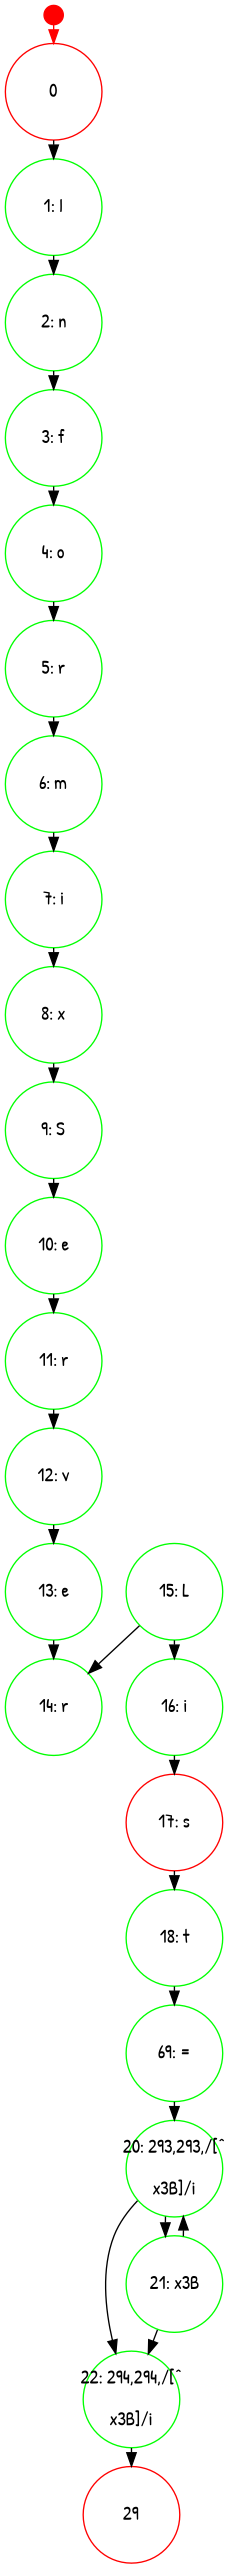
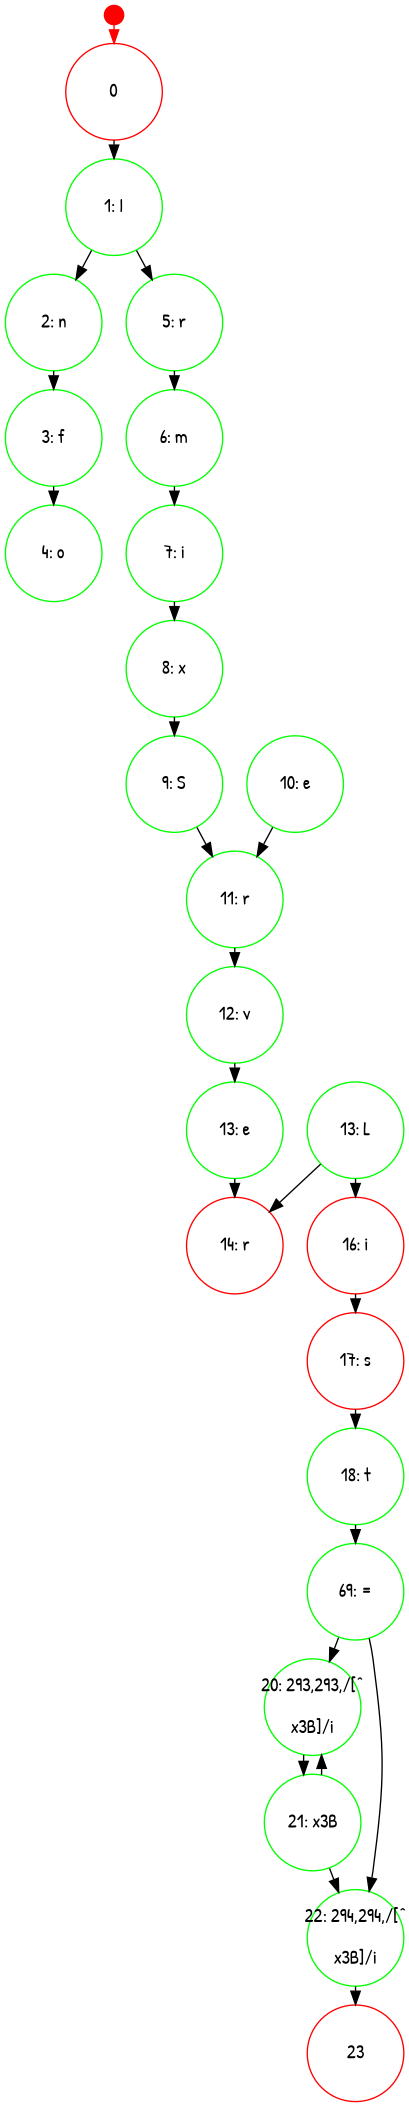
edge "4: o" -> "5: r": now "1: I" -> "5: r"
edge "9: S" -> "10: e": now "9: S" -> "11: r"
node "15: L": label "15: L" -> "13: L"
node "14: r": color green -> red
node "16: i": color green -> red
edge "20: 293,293,/[^ x3B]/i" -> "22: 294,294,/[^ x3B]/i": now "69: =" -> "22: 294,294,/[^ x3B]/i"
node "29": label "29" -> "23"
